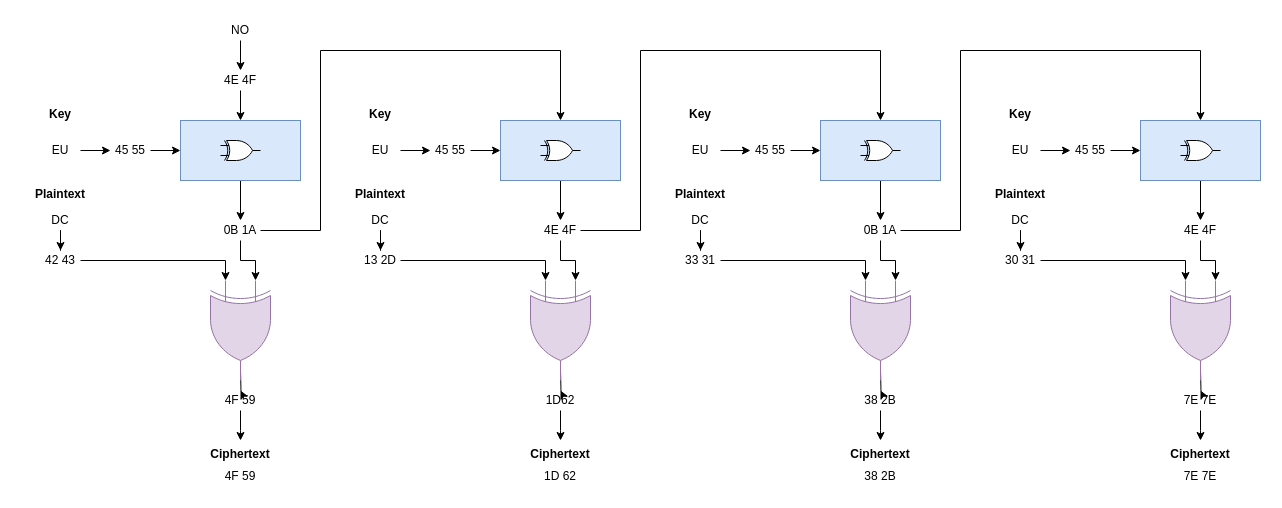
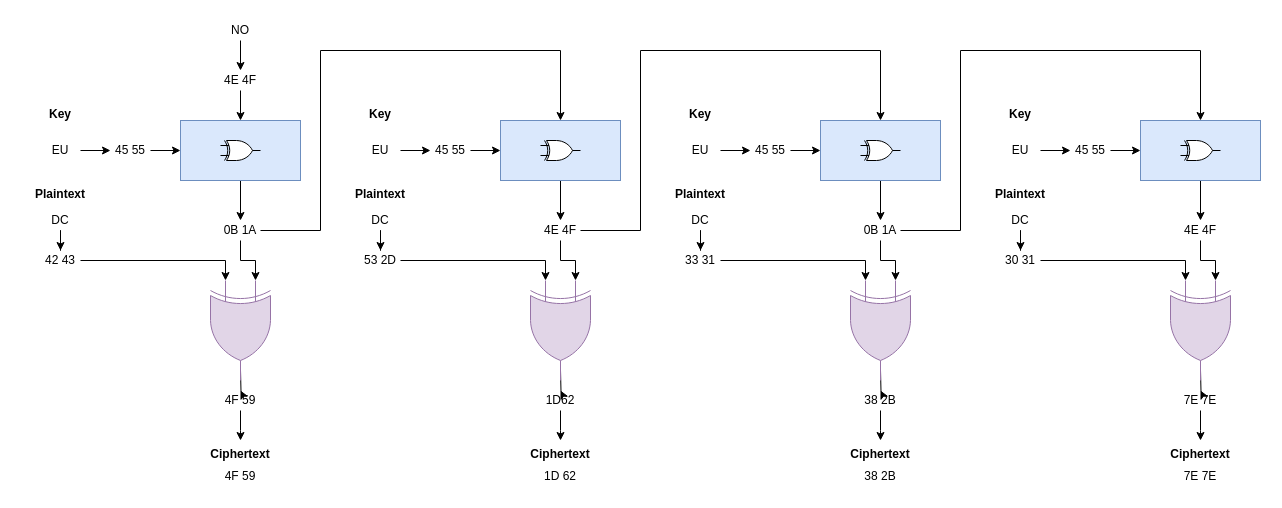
node "13 2D": label "13 2D" -> "53 2D"
